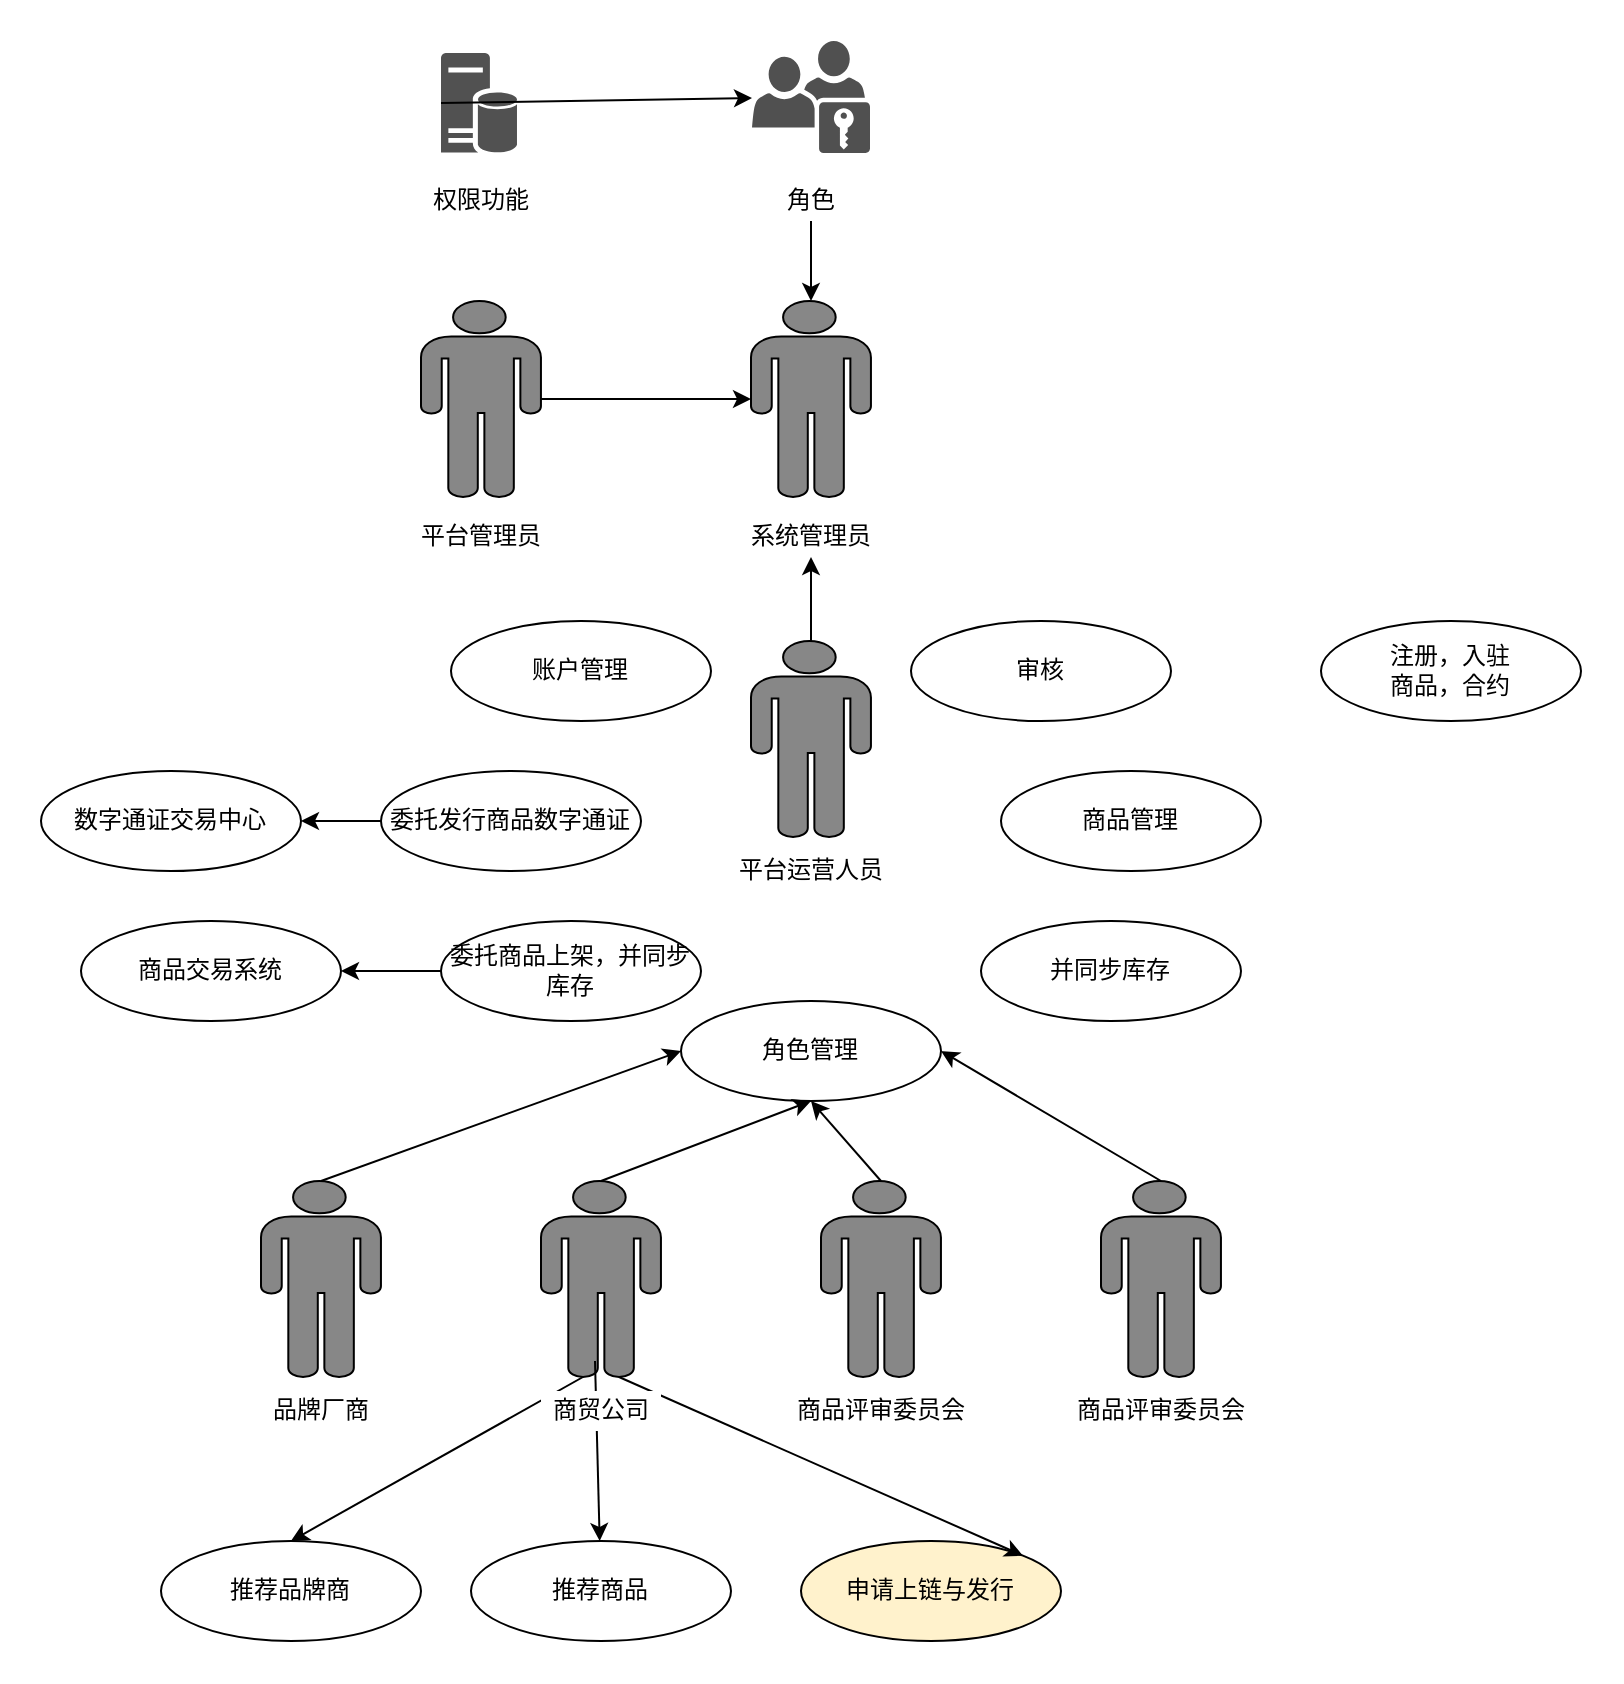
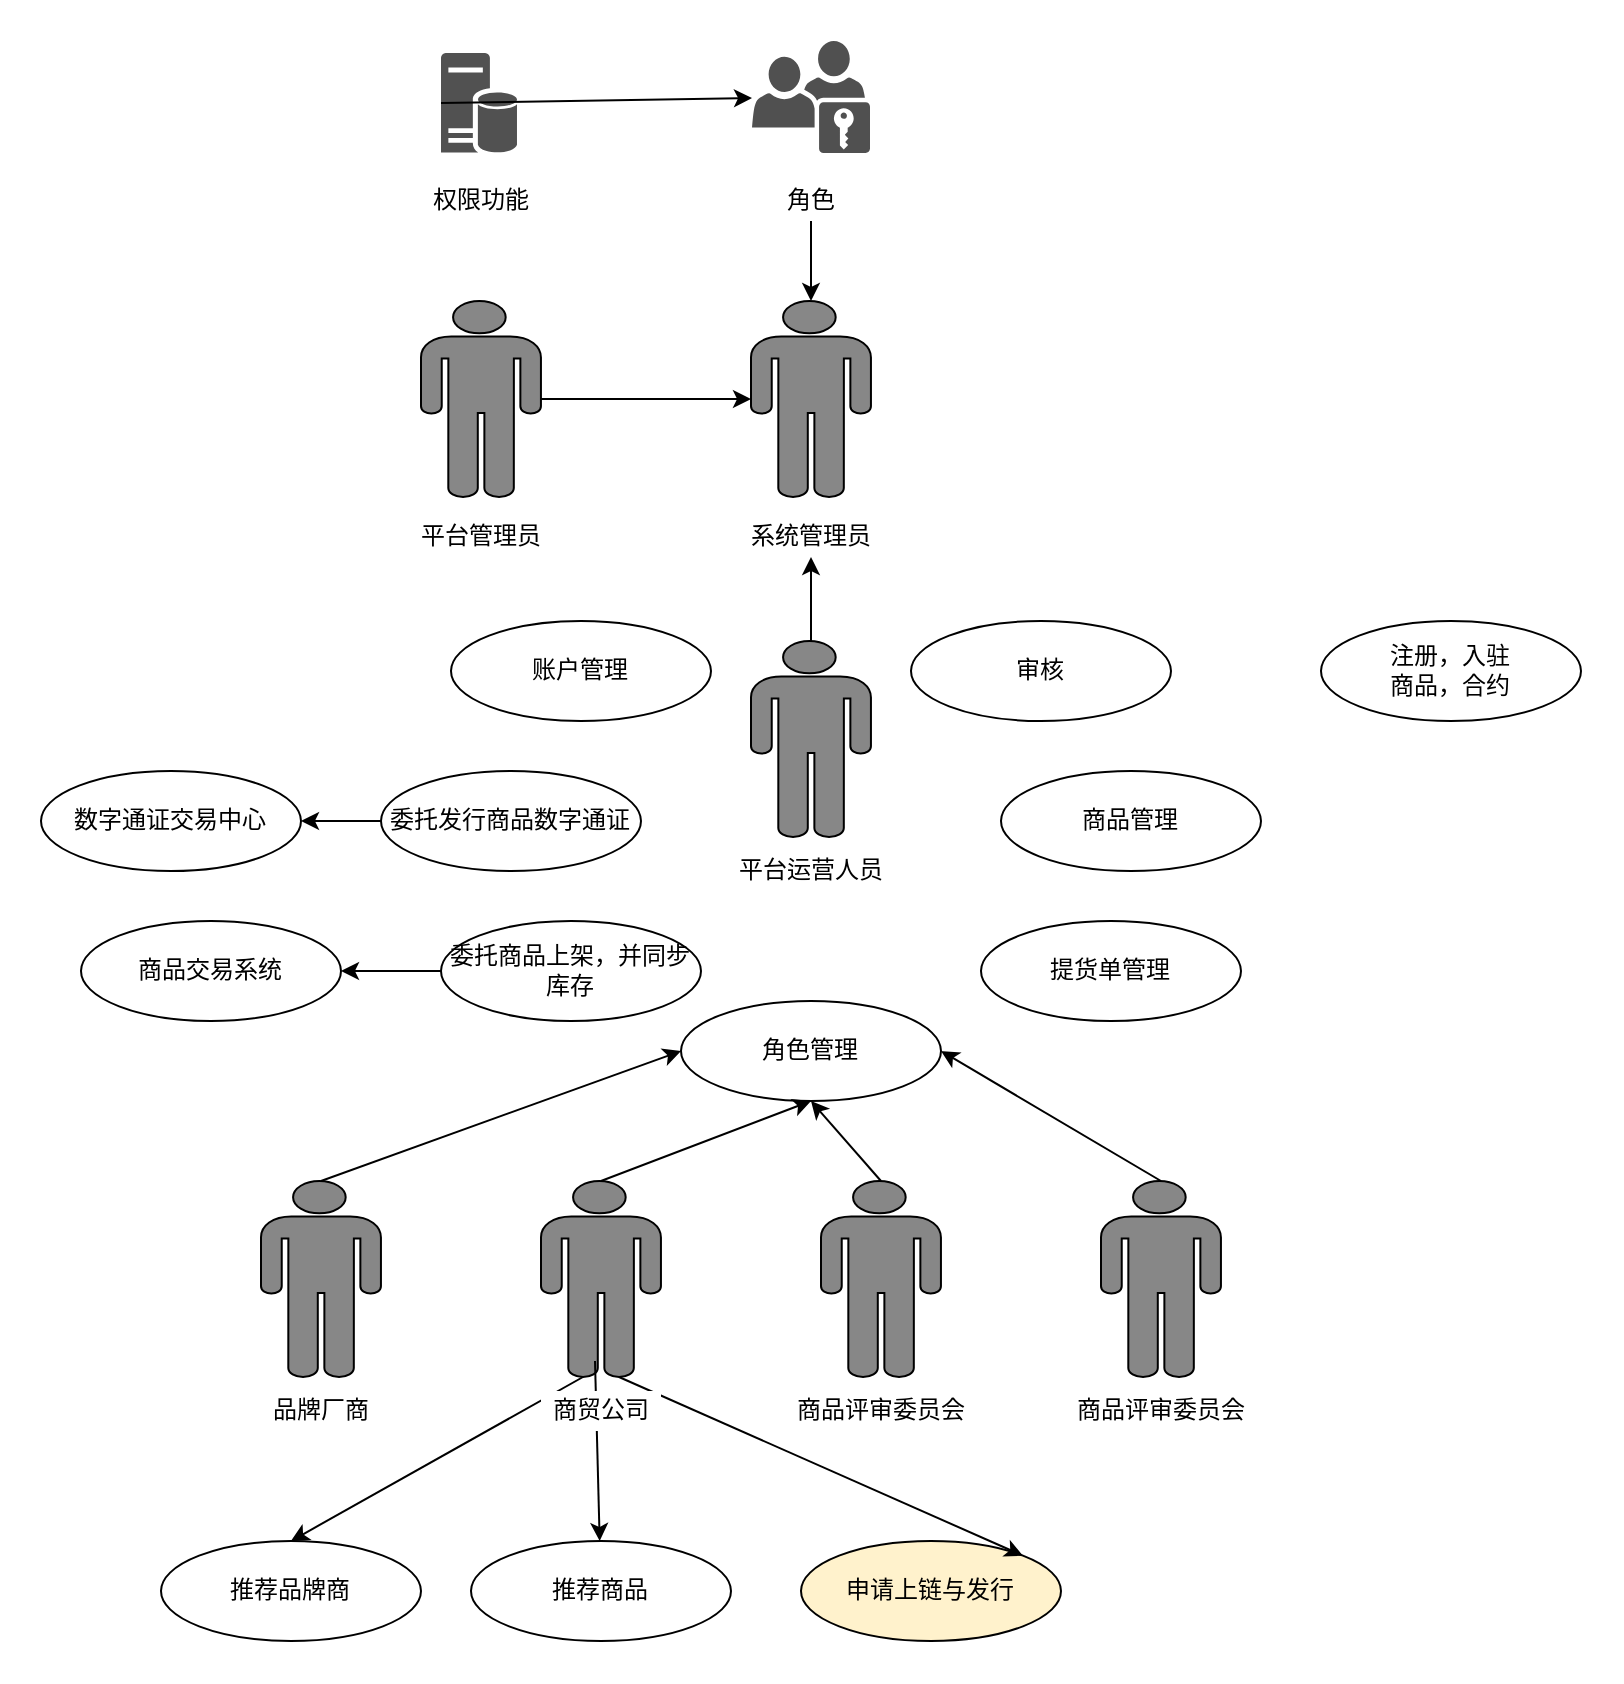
node "并同步库存": label "并同步库存" -> "提货单管理"
